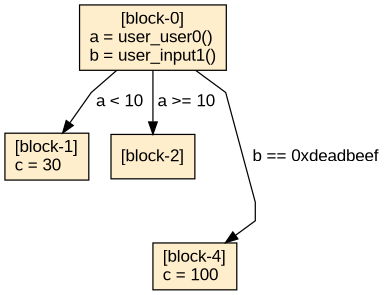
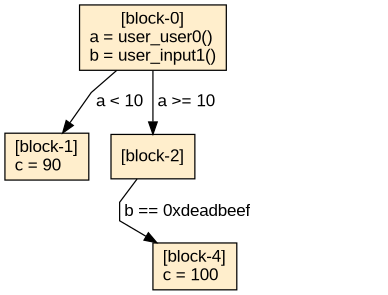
edge "[block-0] a = user_user0() b = user_input1()" -> "[block-4] c = 100": now "[block-2]" -> "[block-4] c = 100"
node "[block-1] c = 30": label "[block-1] c = 30" -> "[block-1] c = 90"
